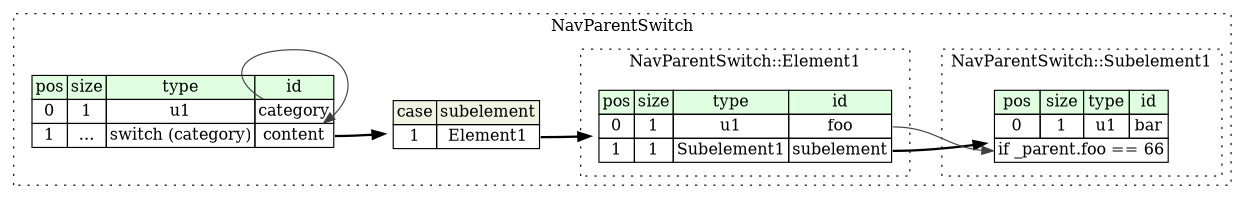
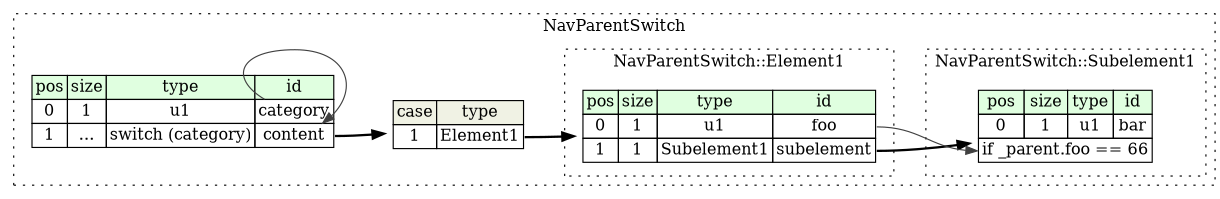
node "case": text "subelement" -> "type"
